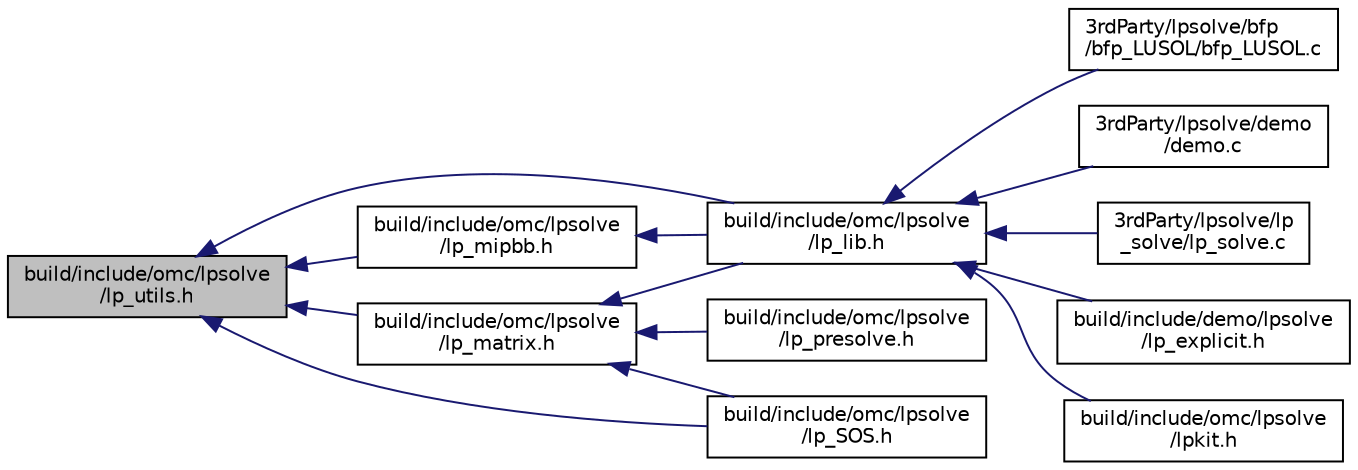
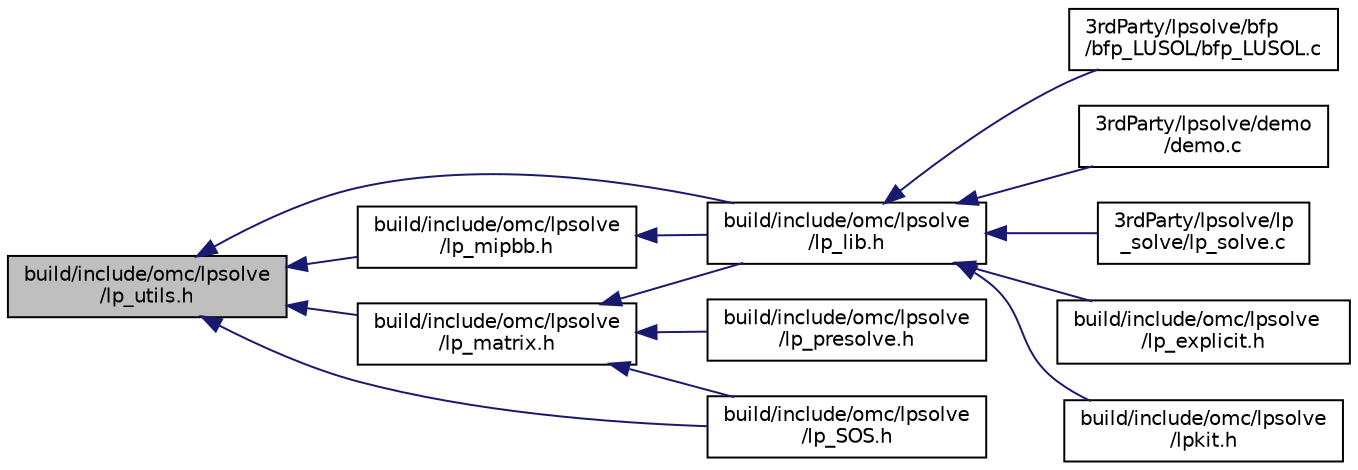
node "build/include/demo/lpsolve /lp_explicit.h": label "build/include/demo/lpsolve /lp_explicit.h" -> "build/include/omc/lpsolve /lp_explicit.h"
